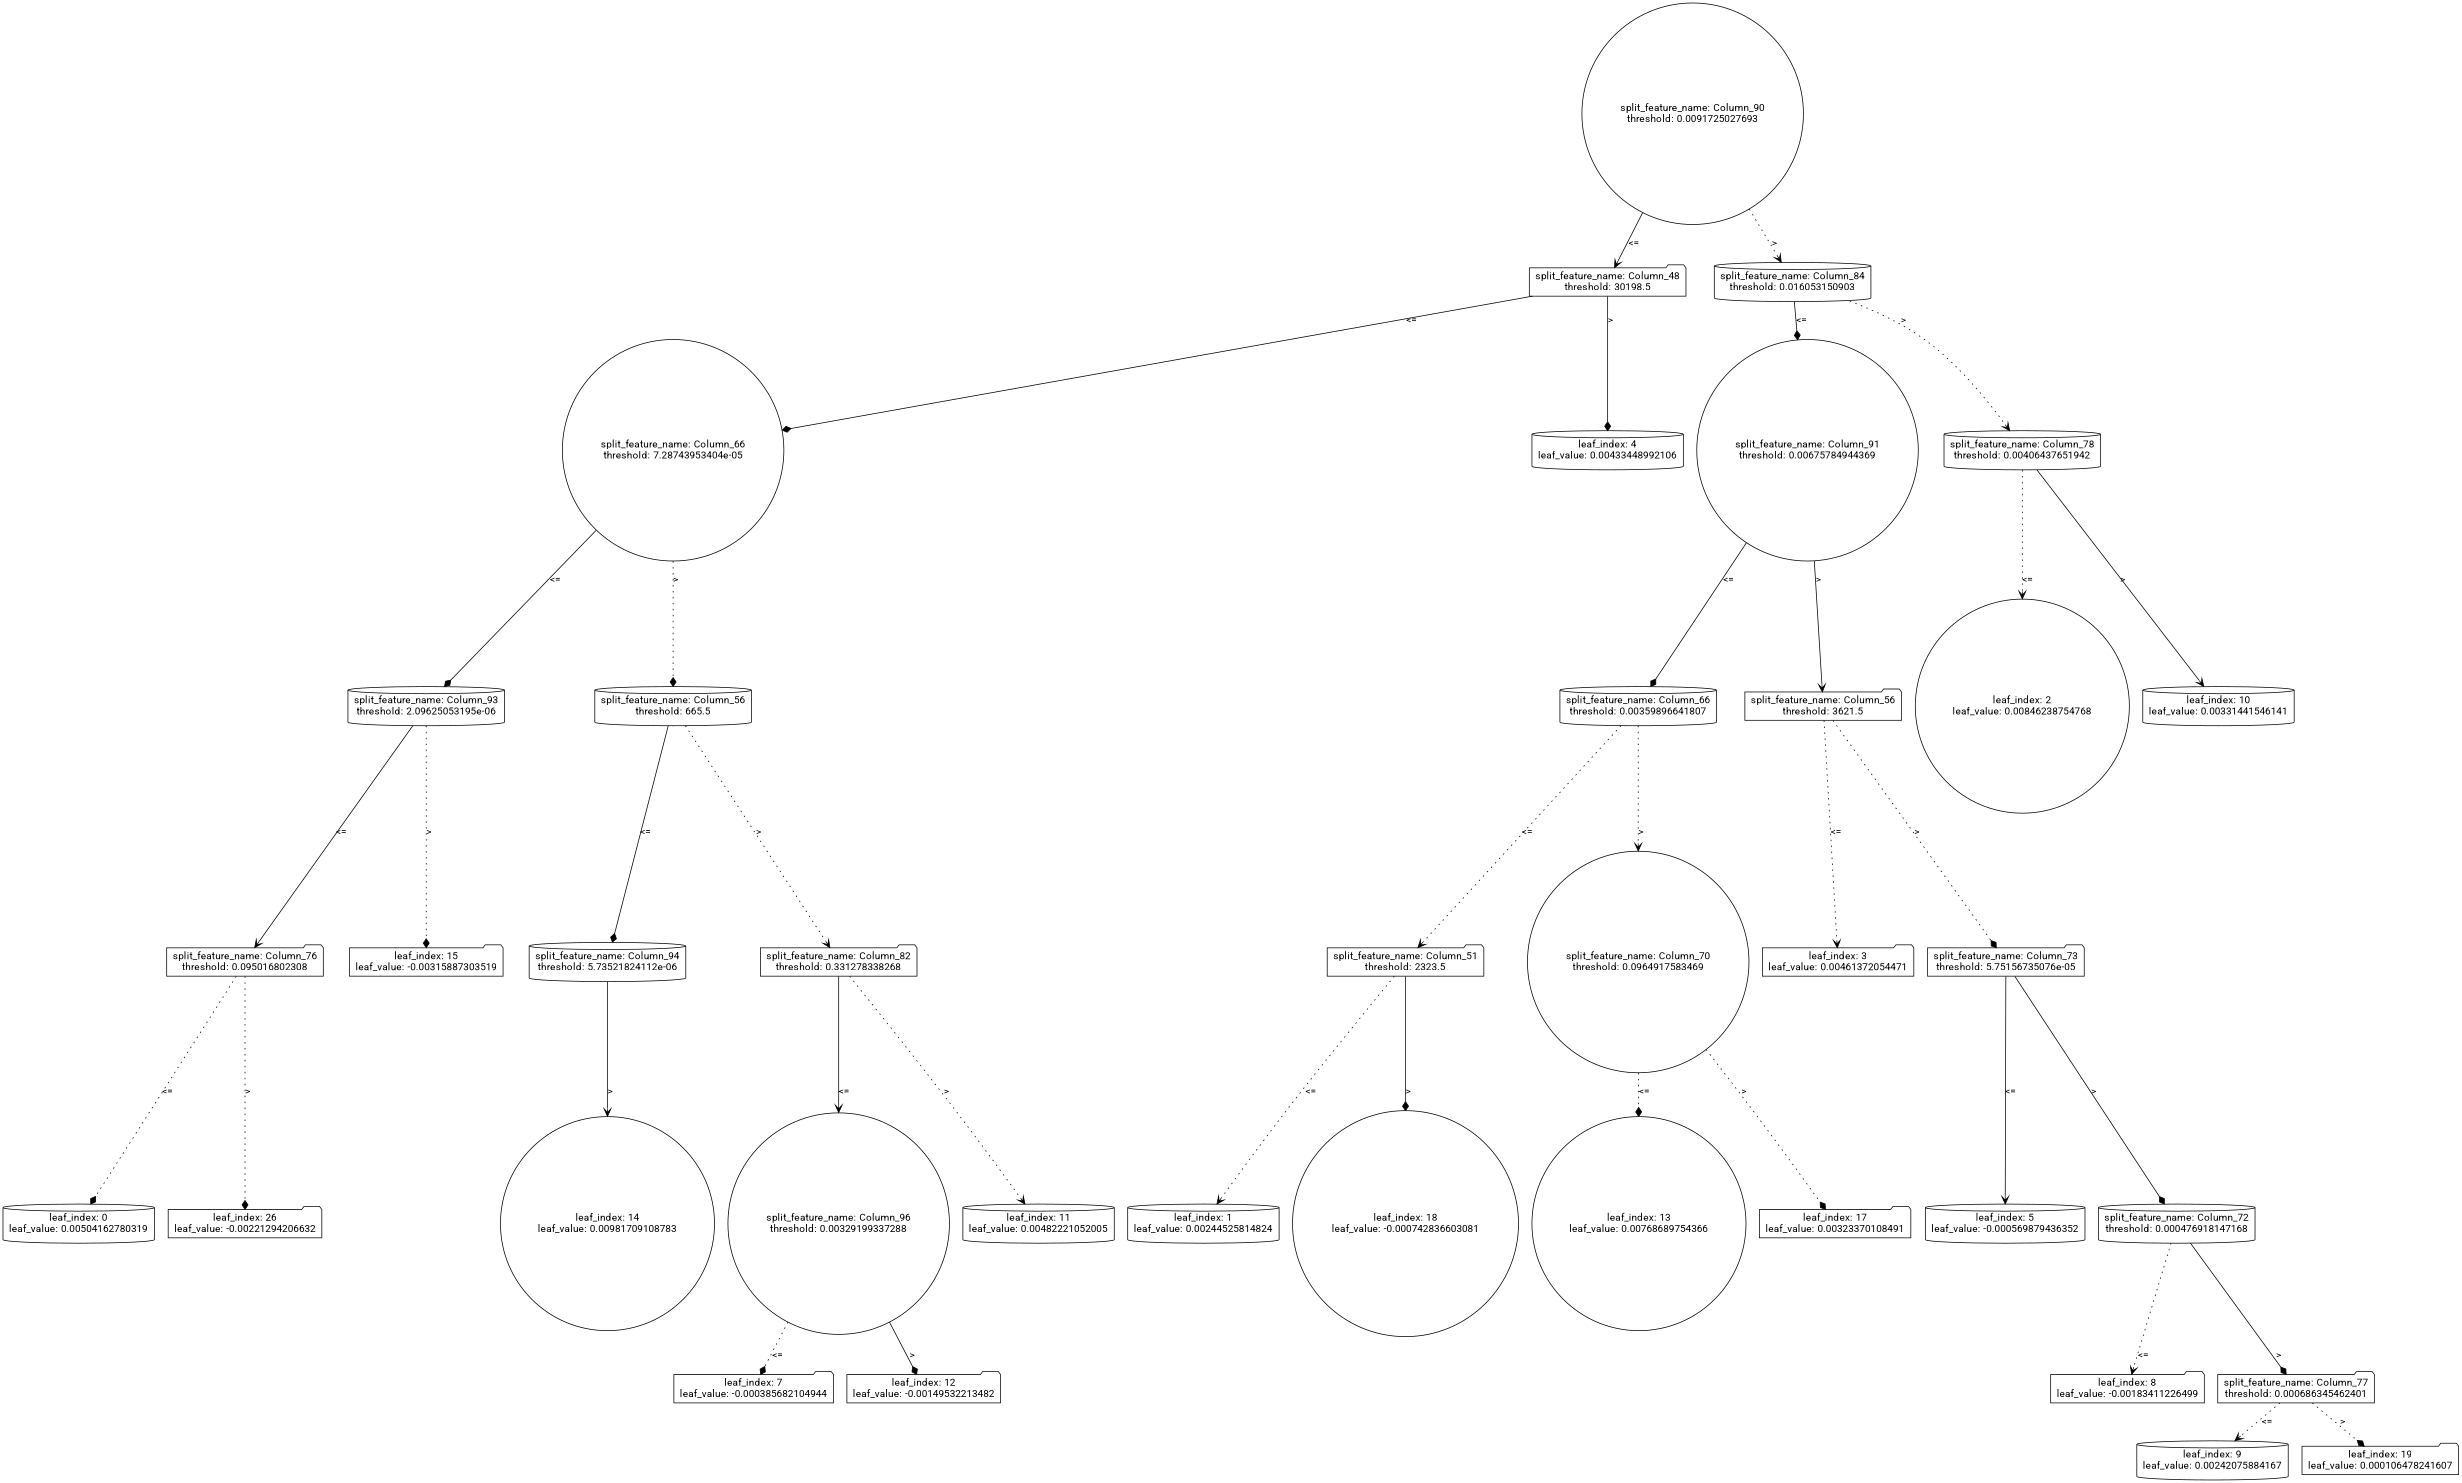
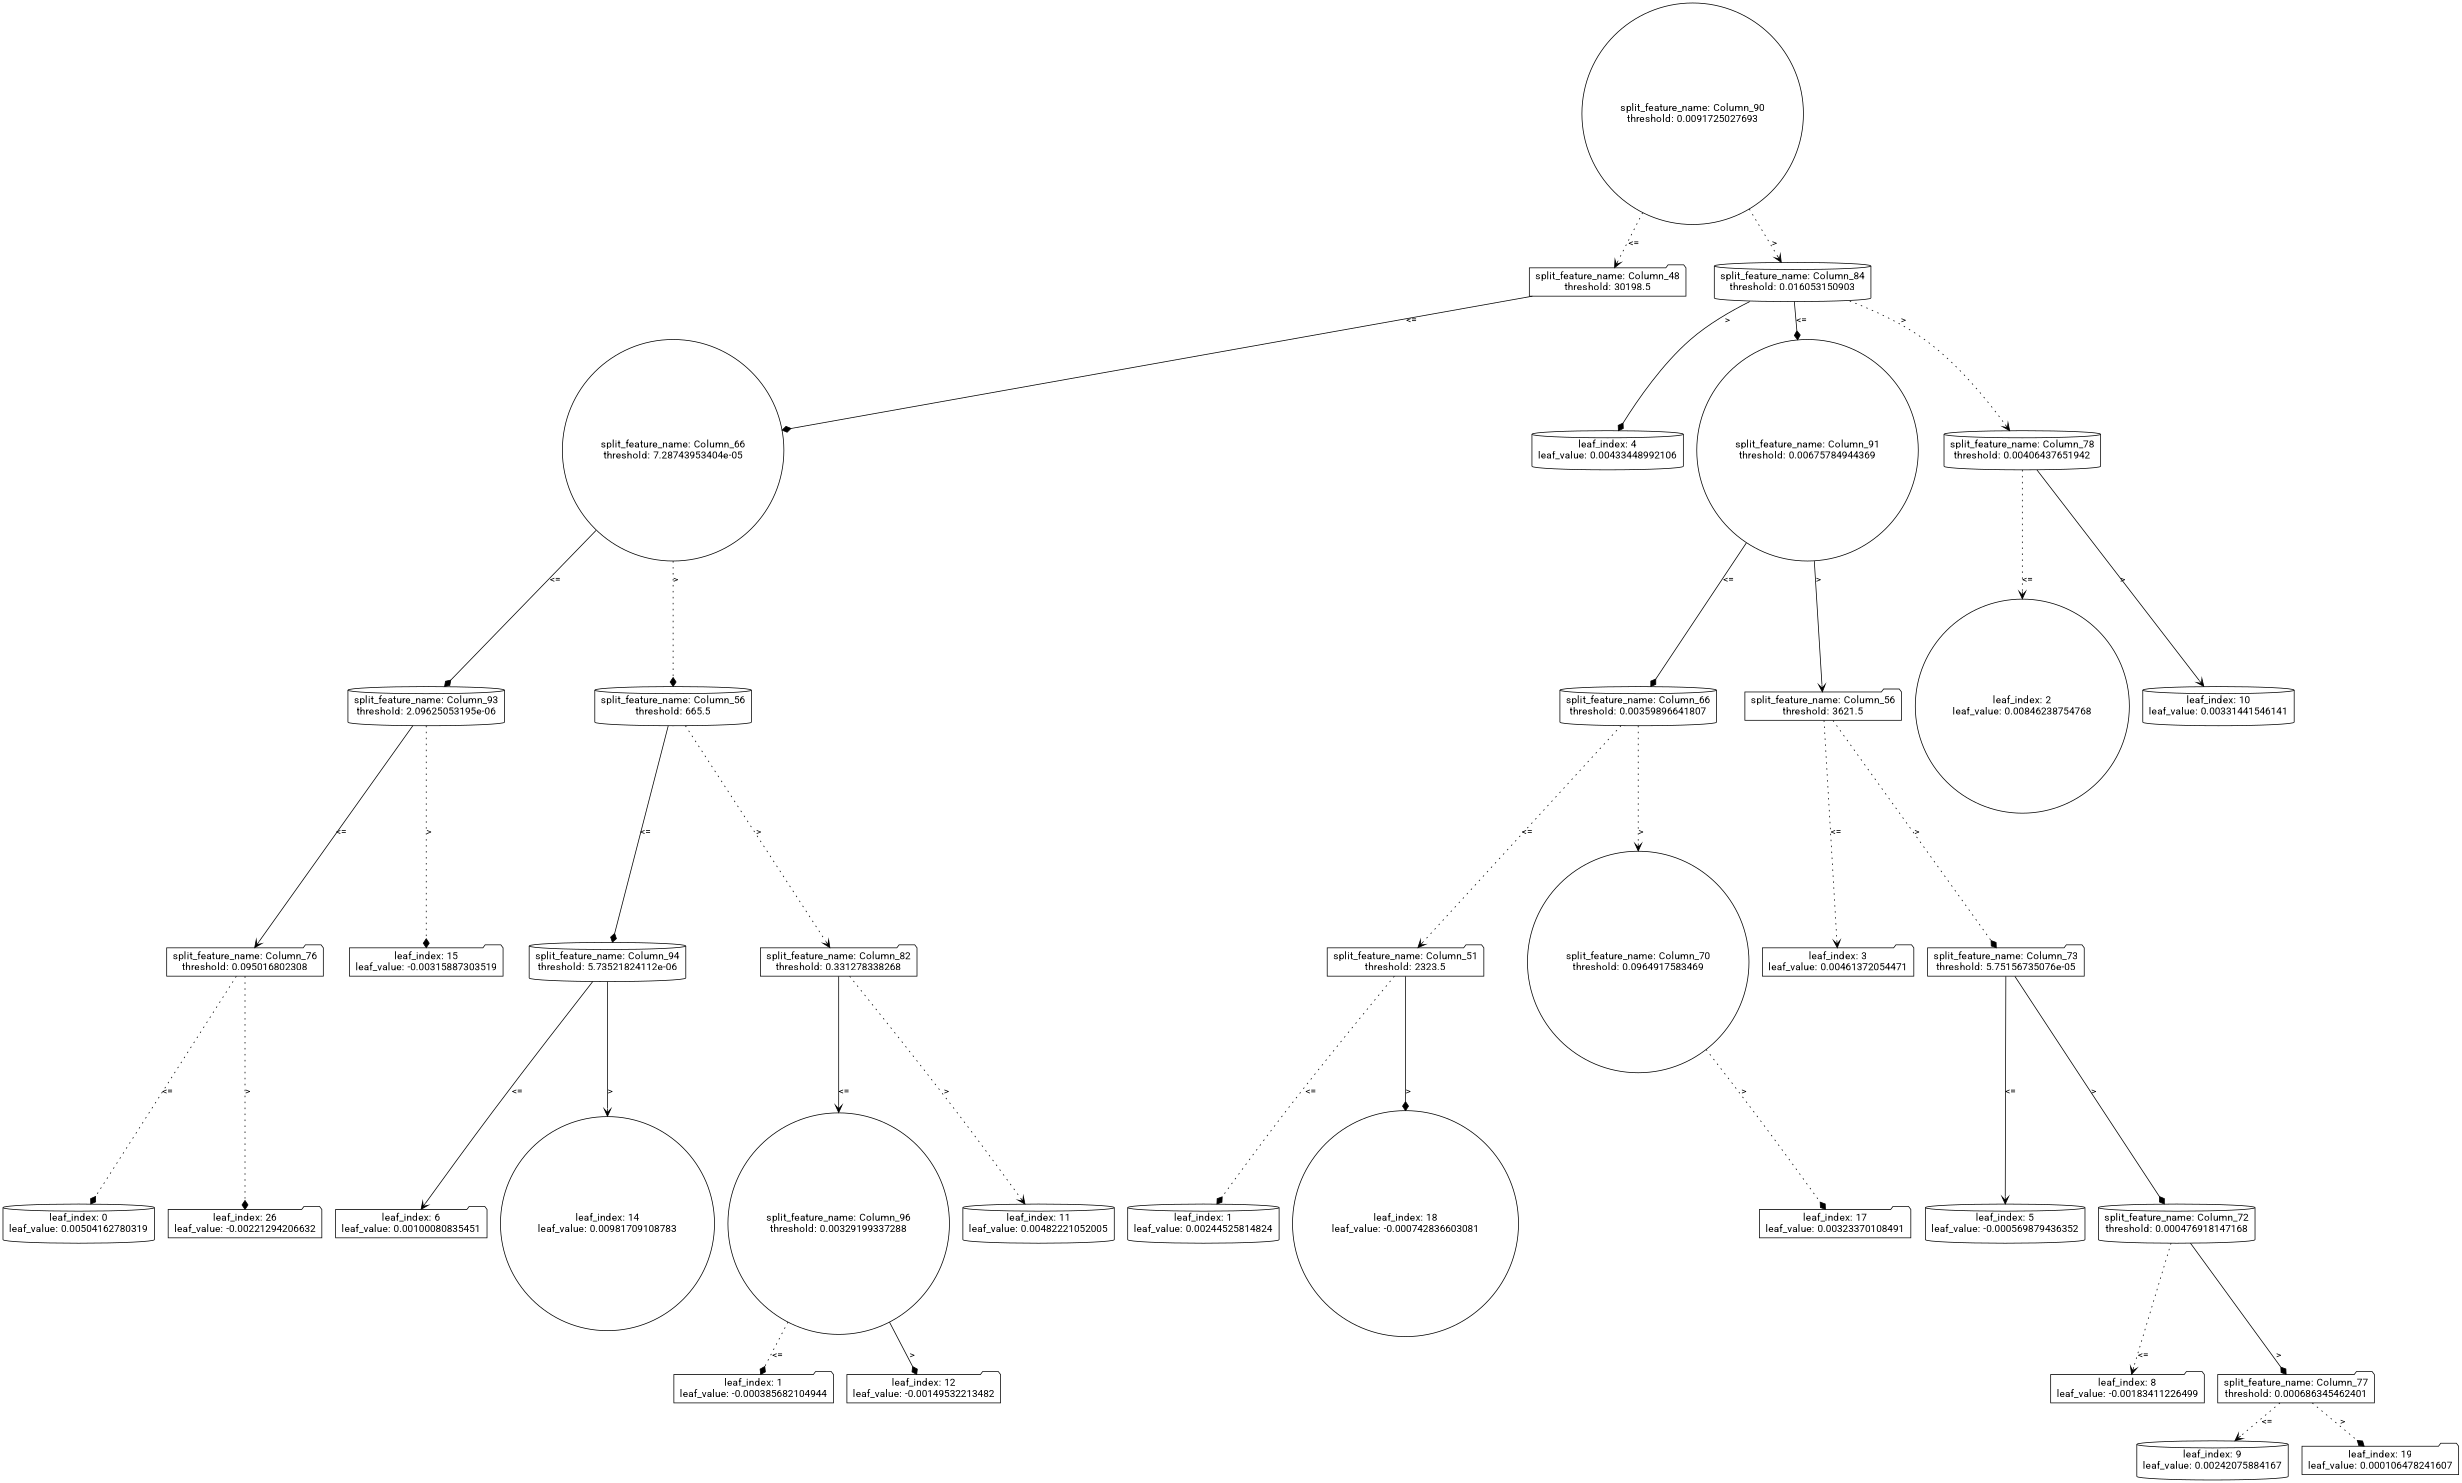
edge "split_feature_name: Column_90 threshold: 0.0091725027693" -> "split_feature_name: Column_48 threshold: 30198.5": style solid -> dotted
edge "split_feature_name: Column_48 threshold: 30198.5" -> "leaf_index: 4 leaf_value: 0.00433448992106": now "split_feature_name: Column_84 threshold: 0.016053150903" -> "leaf_index: 4 leaf_value: 0.00433448992106"
edge "split_feature_name: Column_51 threshold: 2323.5" -> "leaf_index: 1 leaf_value: 0.00244525814824": arrowhead vee -> diamond
node "leaf_index: 6 leaf_value: 0.00100080835451": added
node "leaf_index: 13 leaf_value: 0.00768689754366": removed
node "leaf_index: 7 leaf_value: -0.000385682104944": label "leaf_index: 7 leaf_value: -0.000385682104944" -> "leaf_index: 1 leaf_value: -0.000385682104944"
